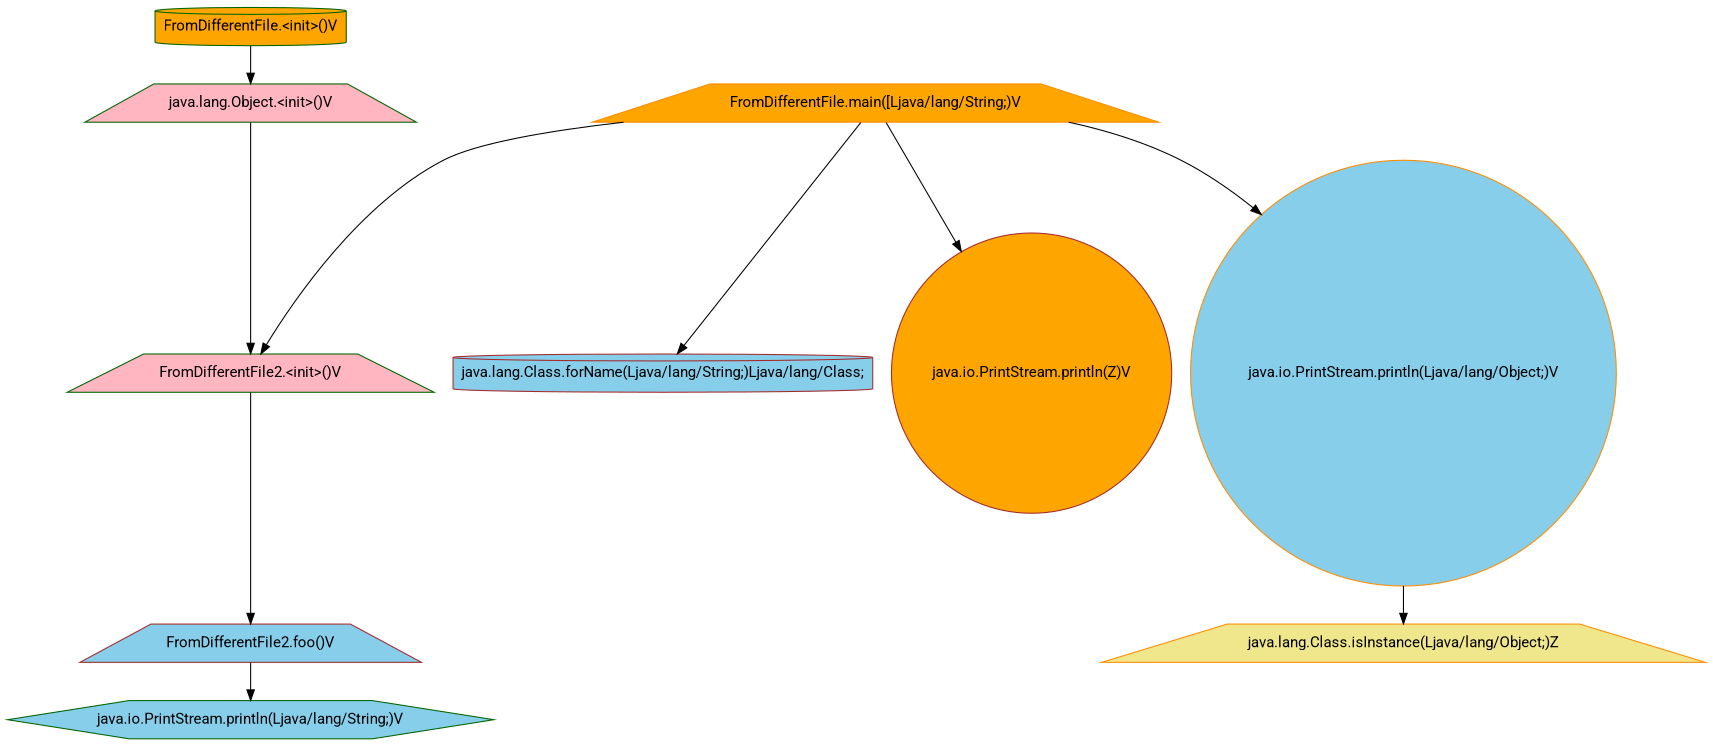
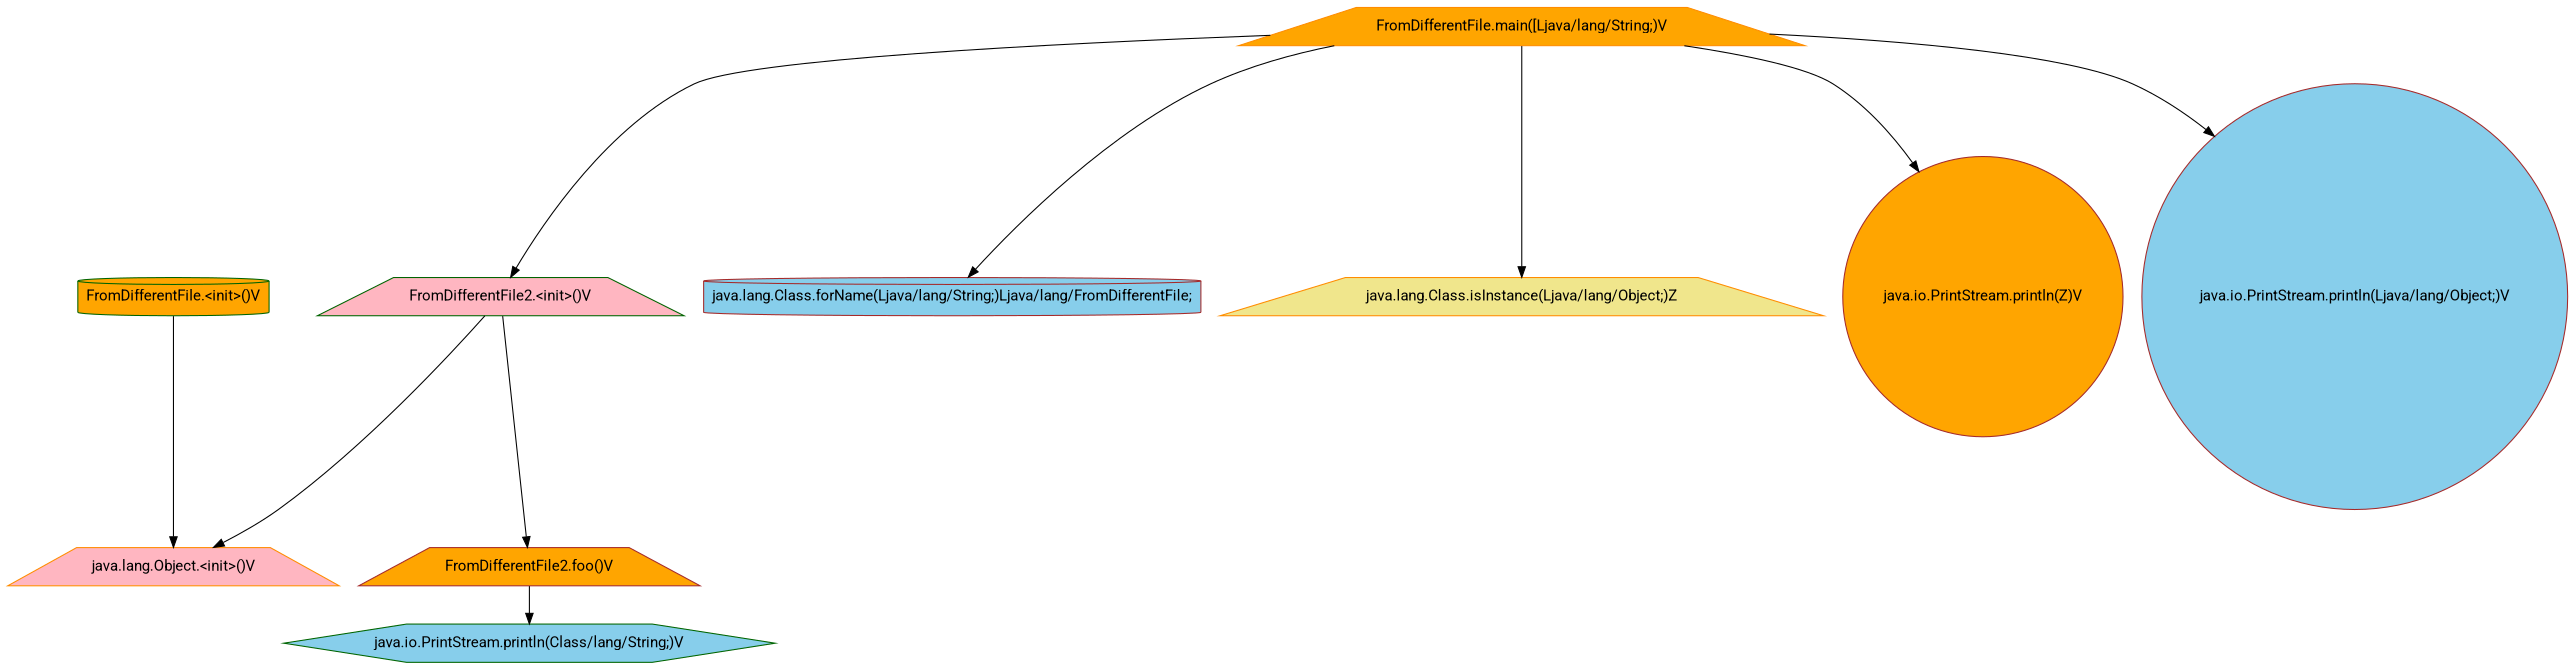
node "java.lang.Object.<init>()V": color darkgreen -> darkorange
edge "java.lang.Object.<init>()V" -> "FromDifferentFile2.<init>()V": reversed
node "java.lang.Class.forName(Ljava/lang/String;)Ljava/lang/Class;": label "java.lang.Class.forName(Ljava/lang/String;)Ljava/lang/Class;" -> "java.lang.Class.forName(Ljava/lang/String;)Ljava/lang/FromDifferentFile;"
node "java.io.PrintStream.println(Ljava/lang/Object;)V": color darkorange -> brown
edge "java.io.PrintStream.println(Ljava/lang/Object;)V" -> "java.lang.Class.isInstance(Ljava/lang/Object;)Z": now "FromDifferentFile.main([Ljava/lang/String;)V" -> "java.lang.Class.isInstance(Ljava/lang/Object;)Z"
node "FromDifferentFile2.foo()V": fillcolor skyblue -> orange
node "java.io.PrintStream.println(Ljava/lang/String;)V": label "java.io.PrintStream.println(Ljava/lang/String;)V" -> "java.io.PrintStream.println(Class/lang/String;)V"
